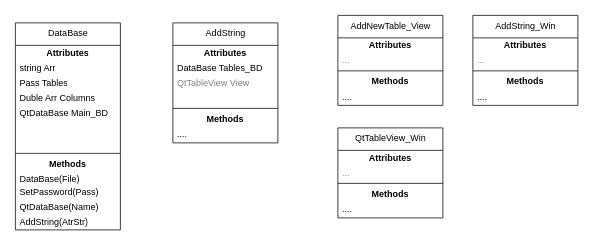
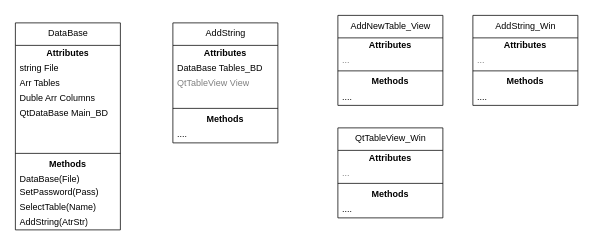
node "string Arr": label "string Arr" -> "string File"
node "Pass Tables": label "Pass Tables" -> "Arr Tables"
node "QtDataBase(Name)": label "QtDataBase(Name)" -> "SelectTable(Name)"
